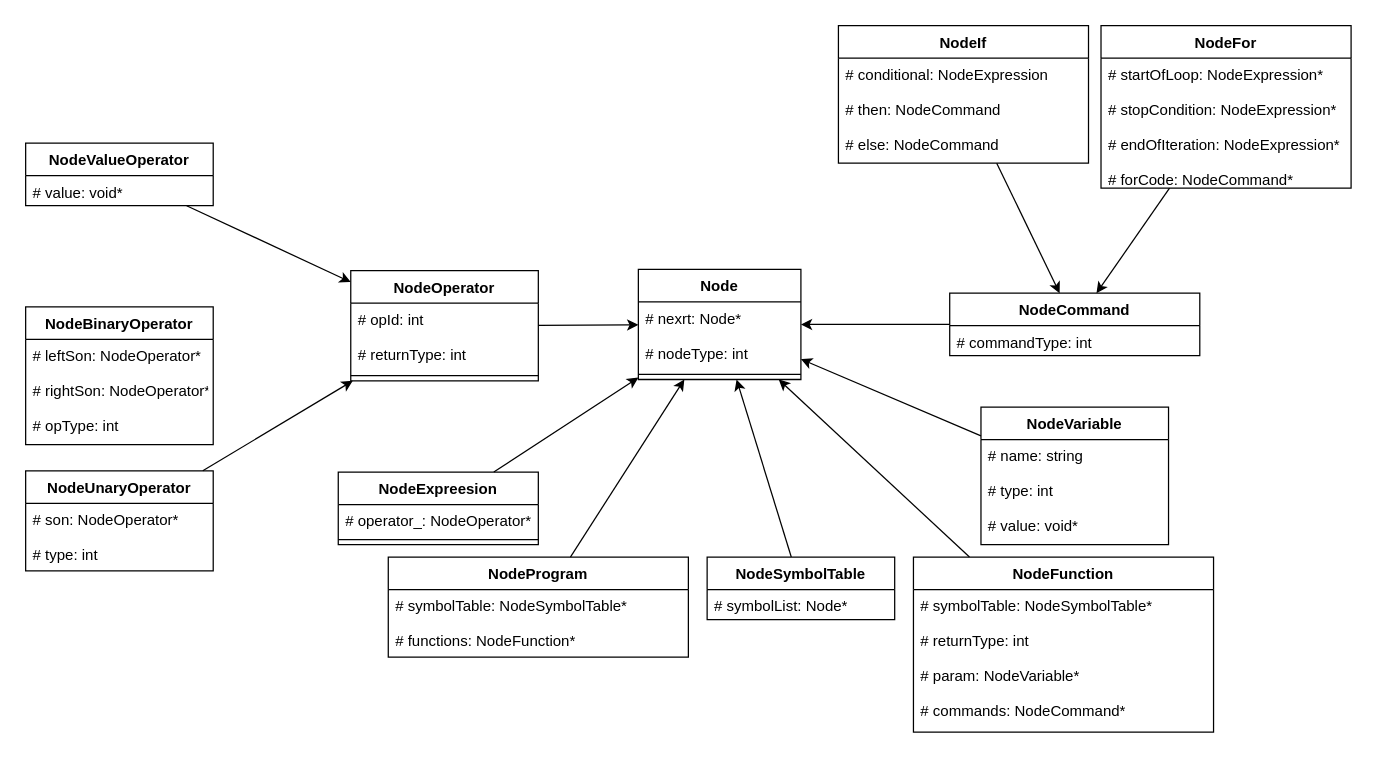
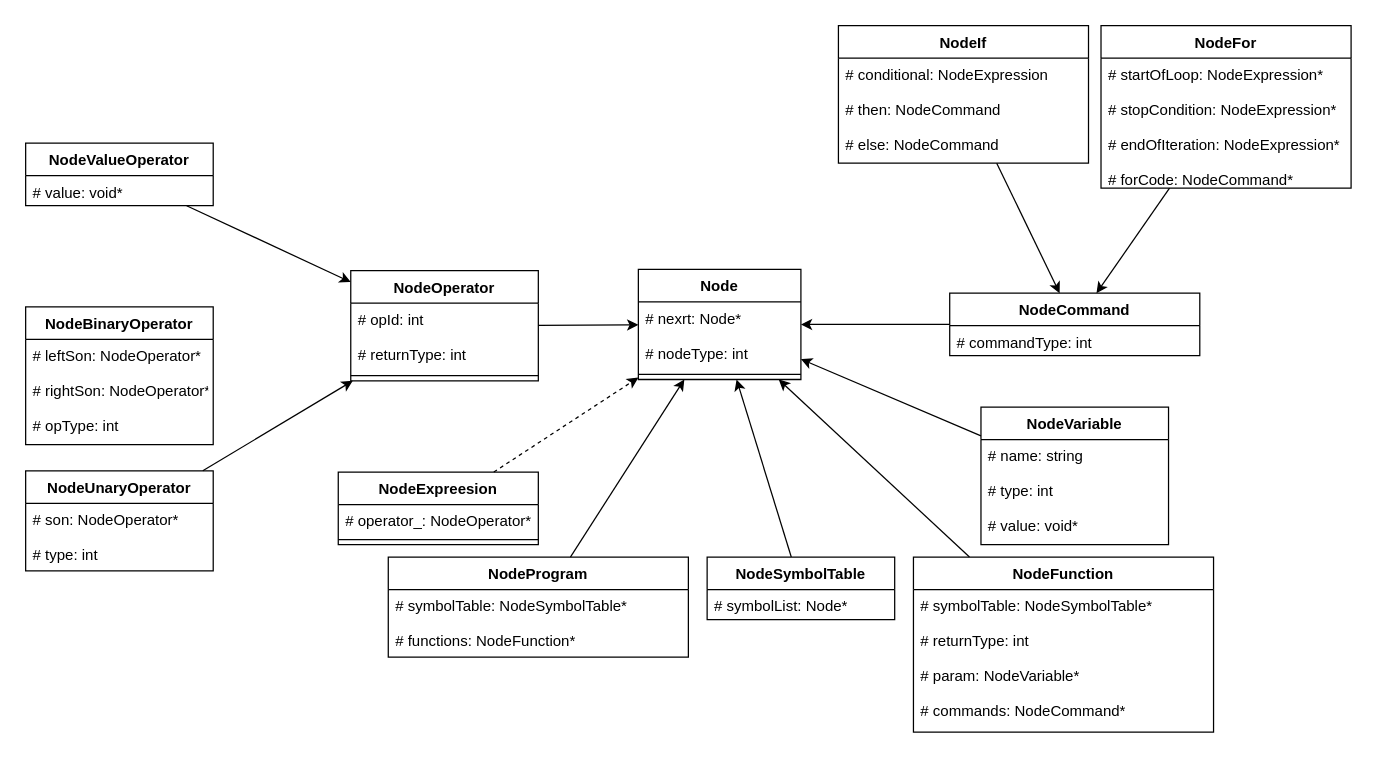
edge "NodeExpreesion" -> "Node": style solid -> dashed
